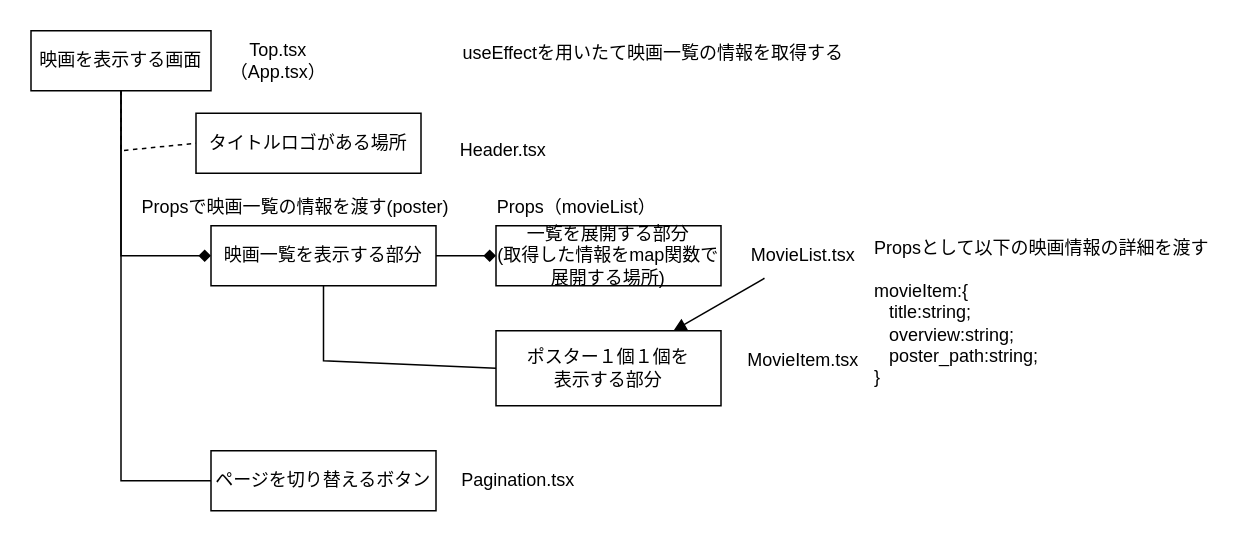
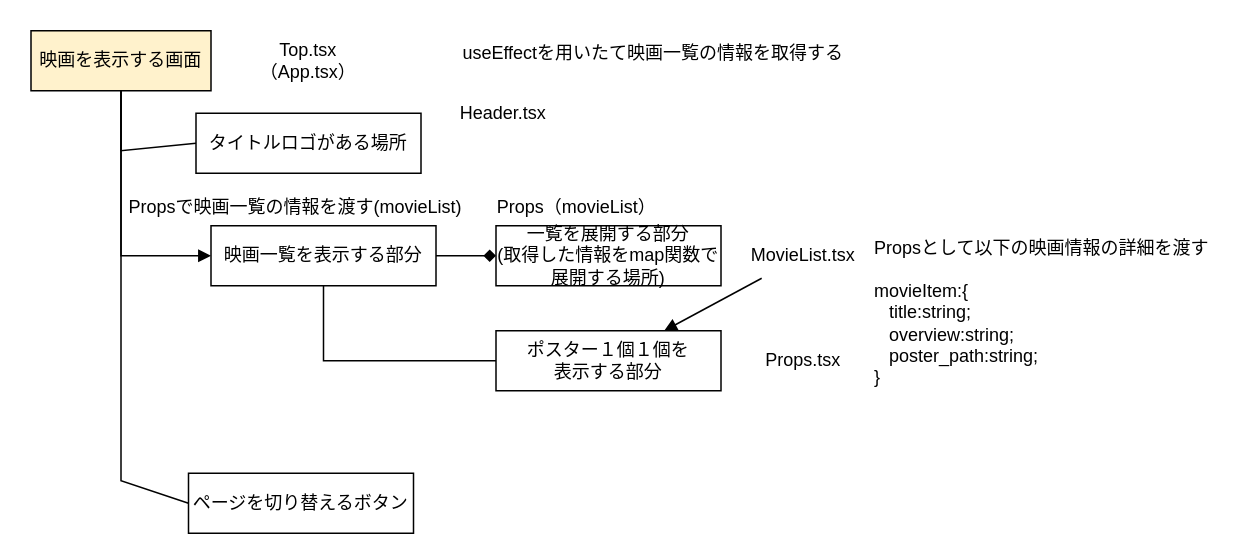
node "映画を表示する画面": fillcolor #ffffff -> #fff2cc
node "Top.tsx（App.tsx）": moved (278, 61) -> (308, 61)
edge "映画を表示する画面" -- "タイトルロゴがある場所": style dashed -> solid
node "Header.tsx": moved (503, 151) -> (503, 113)
node "Propsで映画一覧の情報を渡す(poster)": label "Propsで映画一覧の情報を渡す(poster)" -> "Propsで映画一覧の情報を渡す(movieList)"
edge "映画を表示する画面" -> "映画一覧を表示する部分": arrowhead diamond -> block
node "MovieItem.tsx": label "MovieItem.tsx" -> "Props.tsx"
node "ポスター１個１個を 表示する部分": size 225x75 -> 225x60
node "ページを切り替えるボタン": moved (323, 481) -> (301, 503)
node "Pagination.tsx": removed
